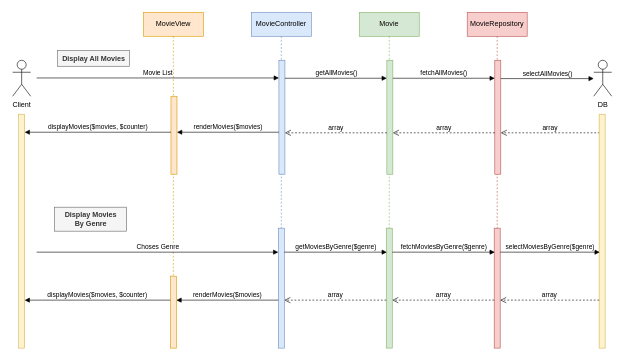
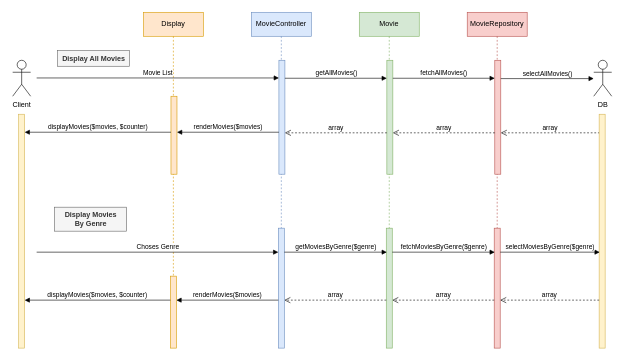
node "MovieView": label "MovieView" -> "Display"
